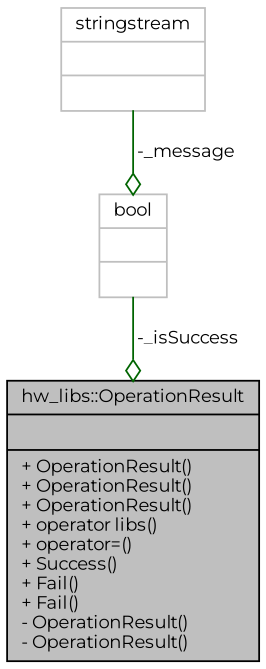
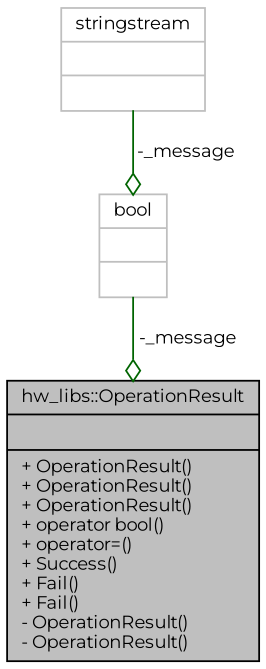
edge "bool" -> "hw_libs::OperationResult": label " -_isSuccess" -> " -_message"
node "hw_libs::OperationResult": text "+ operator libs()" -> "+ operator bool()"
